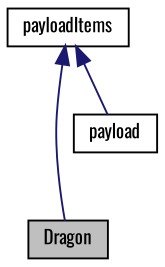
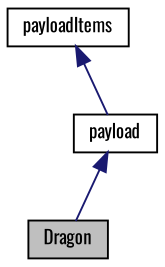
edge "Dragon" -> "payloadItems": now "Dragon" -> "payload"
